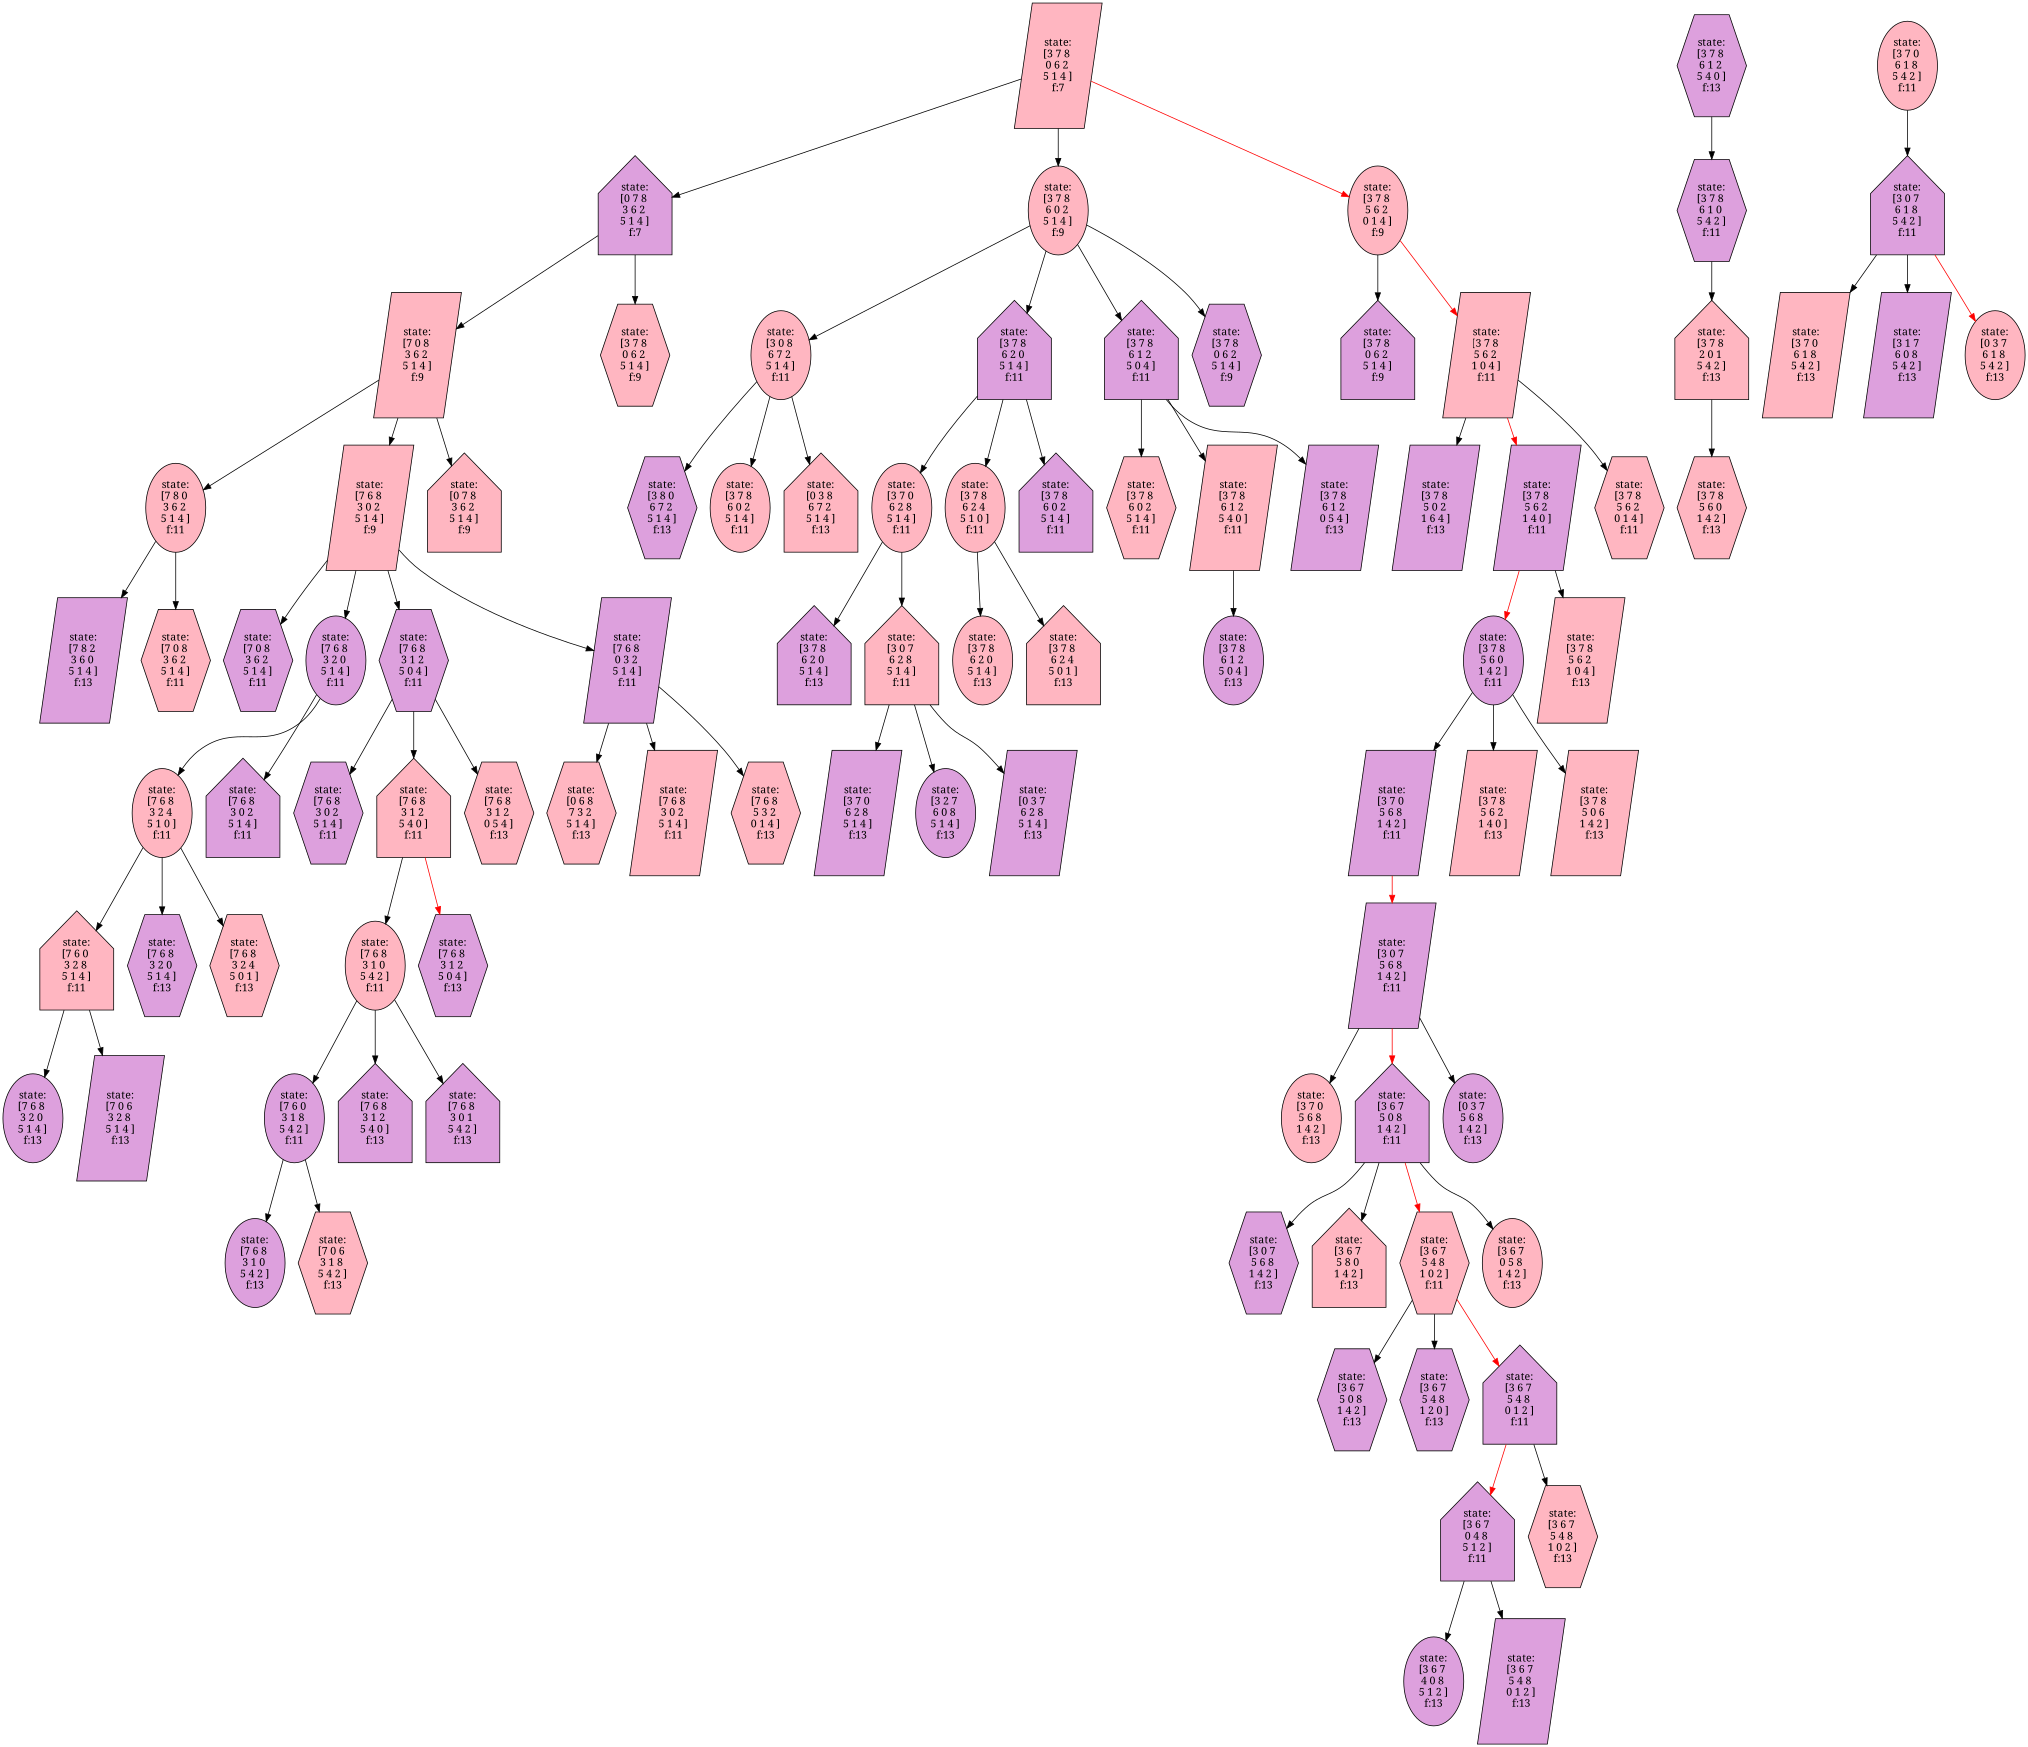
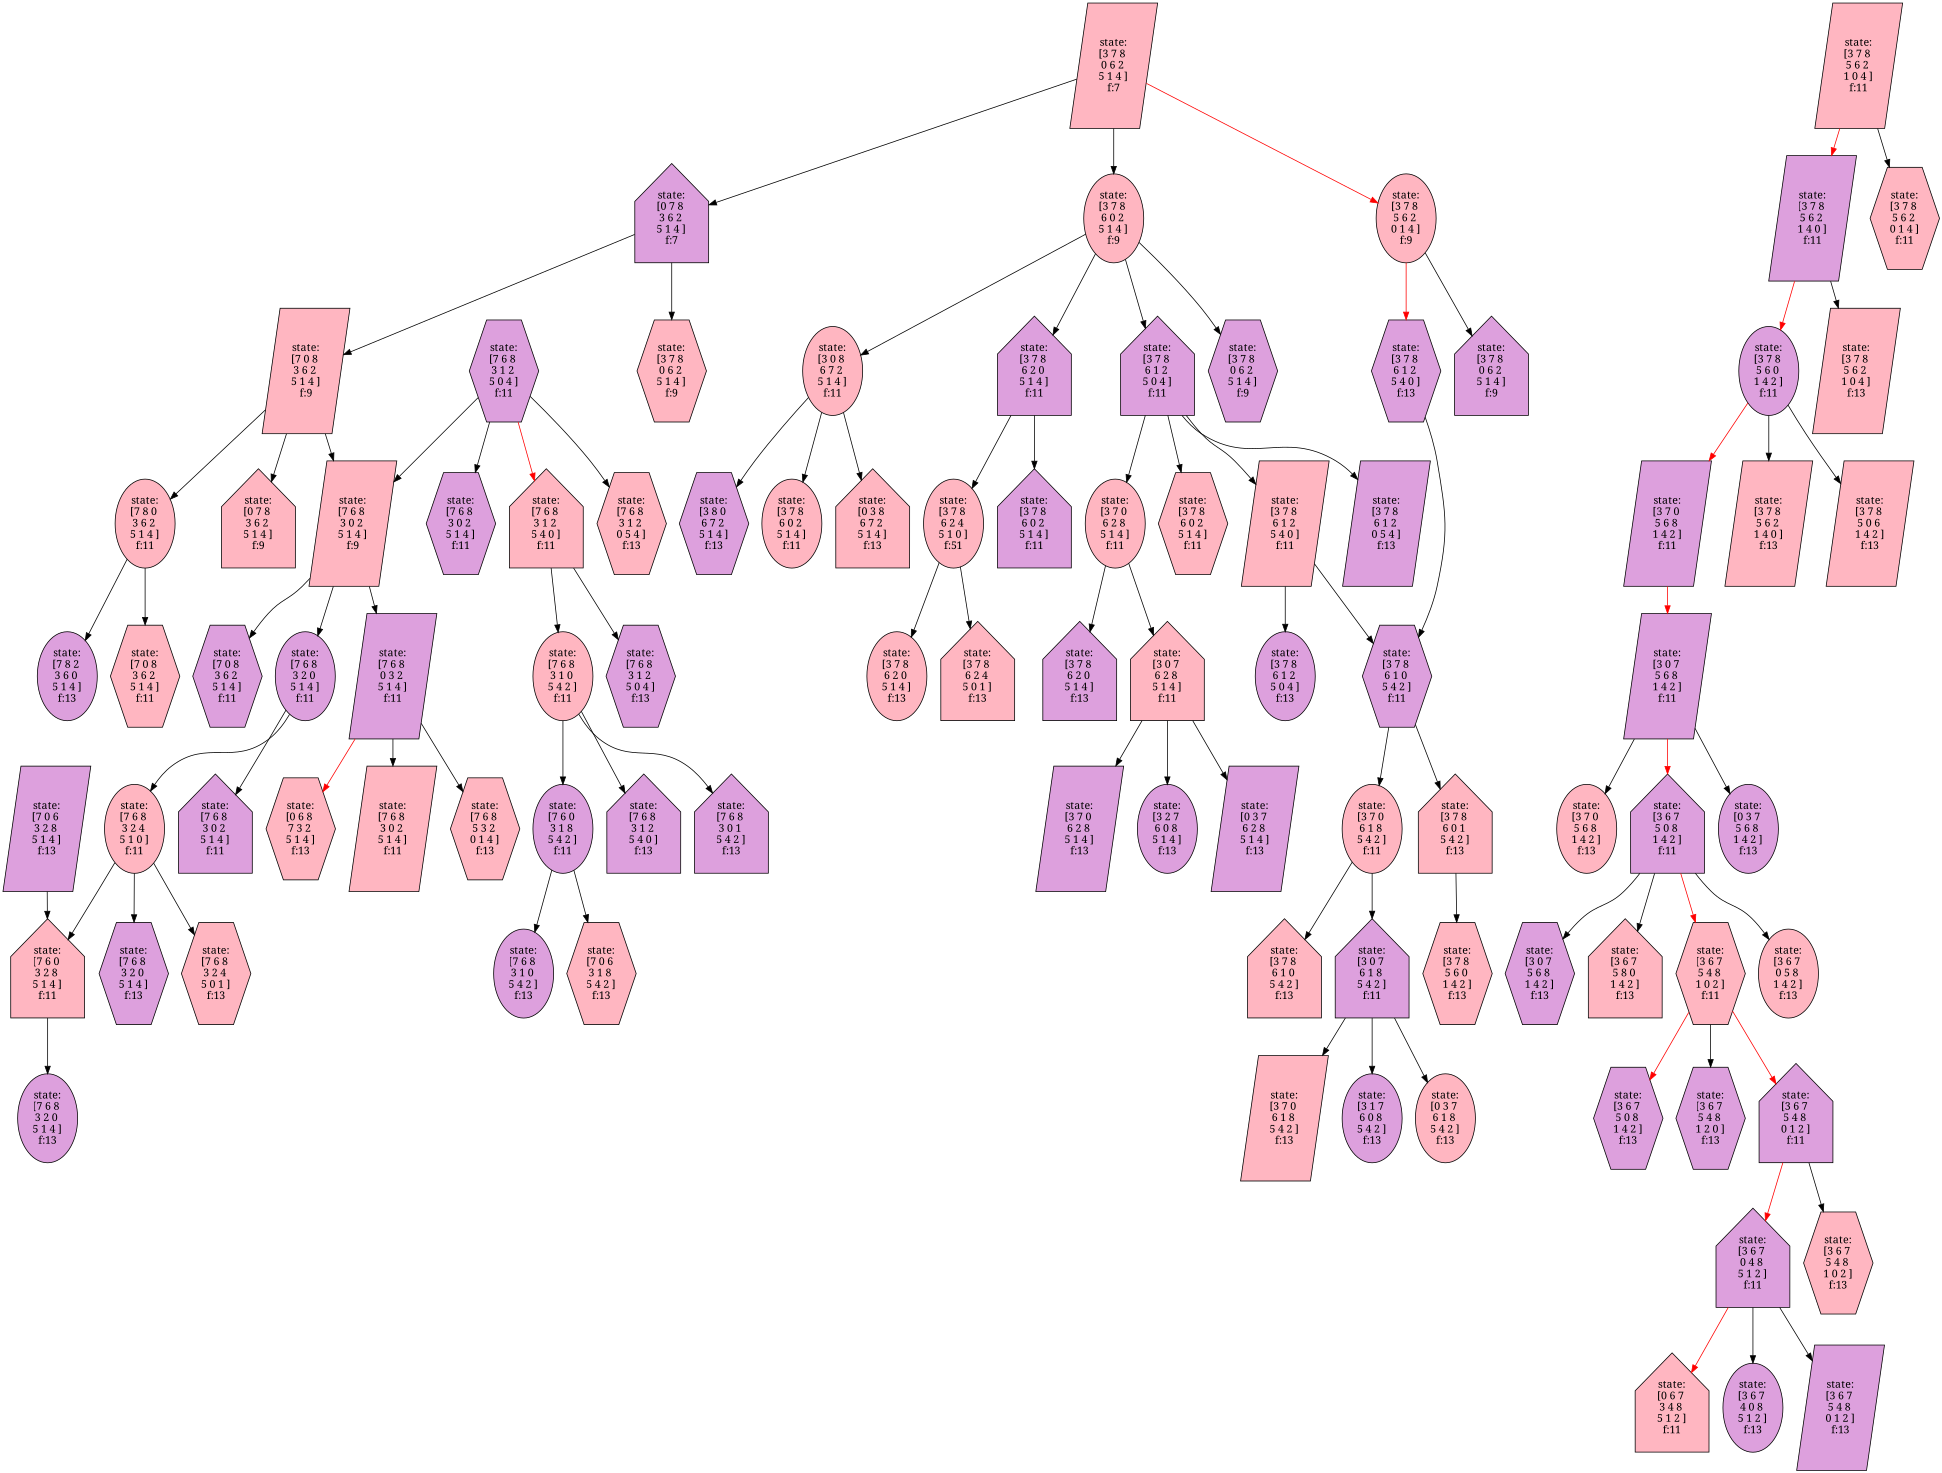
edge "state: [3 7 8 5 6 2 0 1 4 ] f:9" -> "state: [3 7 8 5 6 2 1 0 4 ] f:11": now "state: [3 7 8 5 6 2 0 1 4 ] f:9" -> "state: [3 7 8 6 1 2 5 4 0 ] f:13"
edge "state: [3 0 7 6 1 8 5 4 2 ] f:11" -> "state: [0 3 7 6 1 8 5 4 2 ] f:13": color red -> black
node "state: [3 7 8 2 0 1 5 4 2 ] f:13": label "state: [3 7 8 2 0 1 5 4 2 ] f:13" -> "state: [3 7 8 6 0 1 5 4 2 ] f:13"
node "state: [3 1 7 6 0 8 5 4 2 ] f:13": shape parallelogram -> ellipse
edge "state: [3 7 8 6 2 0 5 1 4 ] f:11" -> "state: [3 7 0 6 2 8 5 1 4 ] f:11": now "state: [3 7 8 6 1 2 5 0 4 ] f:11" -> "state: [3 7 0 6 2 8 5 1 4 ] f:11"
node "state: [3 7 8 6 2 4 5 1 0 ] f:11": label "state: [3 7 8 6 2 4 5 1 0 ] f:11" -> "state: [3 7 8 6 2 4 5 1 0 ] f:51"
node "state: [3 7 8 5 0 2 1 6 4 ] f:13": removed
edge "state: [7 6 8 3 0 2 5 1 4 ] f:9" -> "state: [7 6 8 3 1 2 5 0 4 ] f:11": reversed
edge "state: [3 7 8 6 1 2 5 4 0 ] f:11" -> "state: [3 7 8 6 1 0 5 4 2 ] f:11": added
node "state: [7 8 2 3 6 0 5 1 4 ] f:13": shape parallelogram -> ellipse
edge "state: [3 7 8 5 6 0 1 4 2 ] f:11" -> "state: [3 7 0 5 6 8 1 4 2 ] f:11": color black -> red
edge "state: [7 6 8 3 1 2 5 0 4 ] f:11" -> "state: [7 6 8 3 1 2 5 4 0 ] f:11": color black -> red
edge "state: [7 6 8 0 3 2 5 1 4 ] f:11" -> "state: [0 6 8 7 3 2 5 1 4 ] f:13": color black -> red
edge "state: [3 7 8 6 1 0 5 4 2 ] f:11" -> "state: [3 7 0 6 1 8 5 4 2 ] f:11": added
edge "state: [7 6 8 3 1 2 5 4 0 ] f:11" -> "state: [7 6 8 3 1 2 5 0 4 ] f:13": color red -> black
node "state: [3 7 8 6 1 0 5 4 2 ] f:13": added
edge "state: [7 6 0 3 2 8 5 1 4 ] f:11" -> "state: [7 0 6 3 2 8 5 1 4 ] f:13": reversed
edge "state: [3 6 7 5 4 8 1 0 2 ] f:11" -> "state: [3 6 7 5 0 8 1 4 2 ] f:13": color black -> red
node "state: [0 6 7 3 4 8 5 1 2 ] f:11": added
